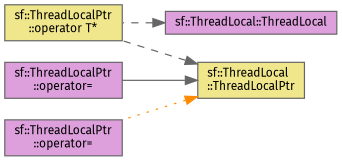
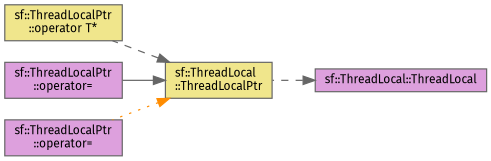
edge "sf::ThreadLocalPtr ::operator T*" -> "sf::ThreadLocal::ThreadLocal": now "sf::ThreadLocal ::ThreadLocalPtr" -> "sf::ThreadLocal::ThreadLocal"
